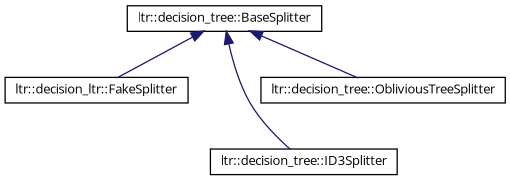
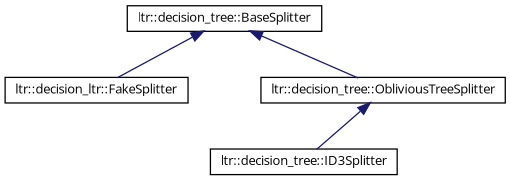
edge "ltr::decision_tree::ID3Splitter" -> "ltr::decision_tree::BaseSplitter": now "ltr::decision_tree::ID3Splitter" -> "ltr::decision_tree::ObliviousTreeSplitter"
